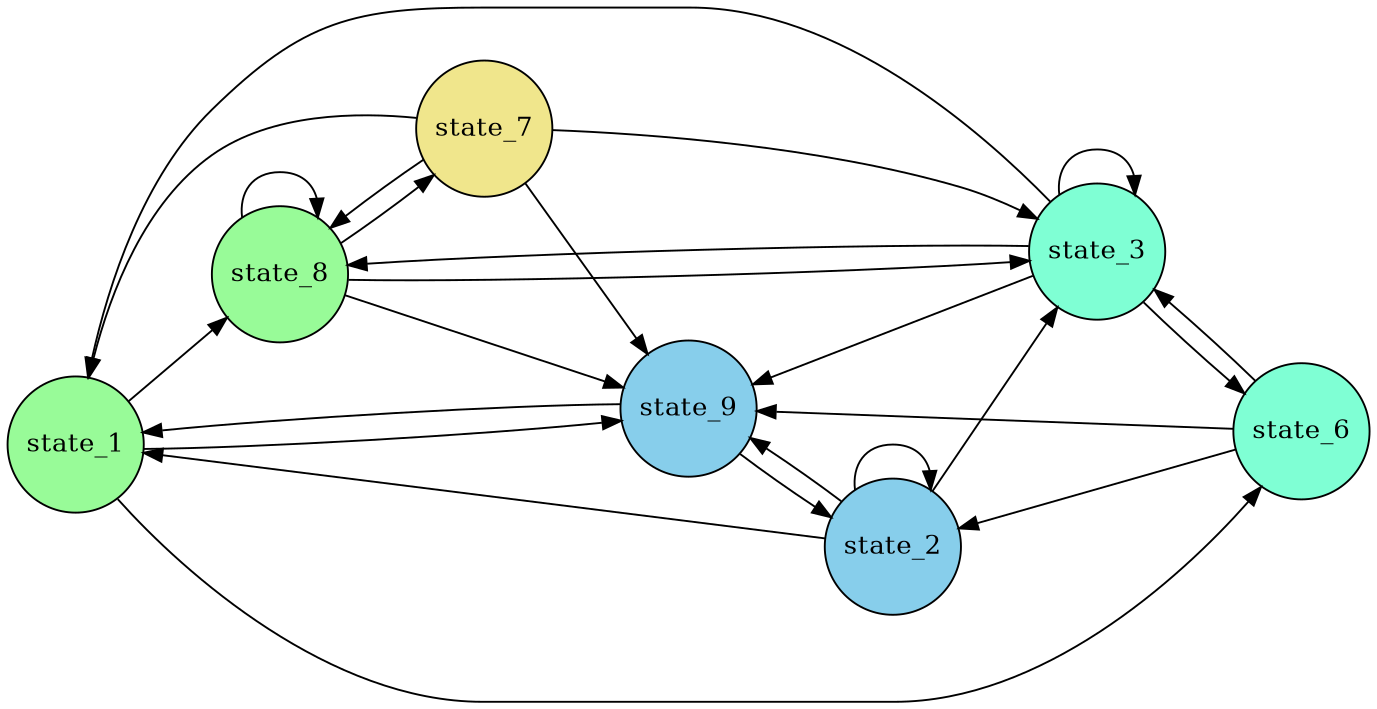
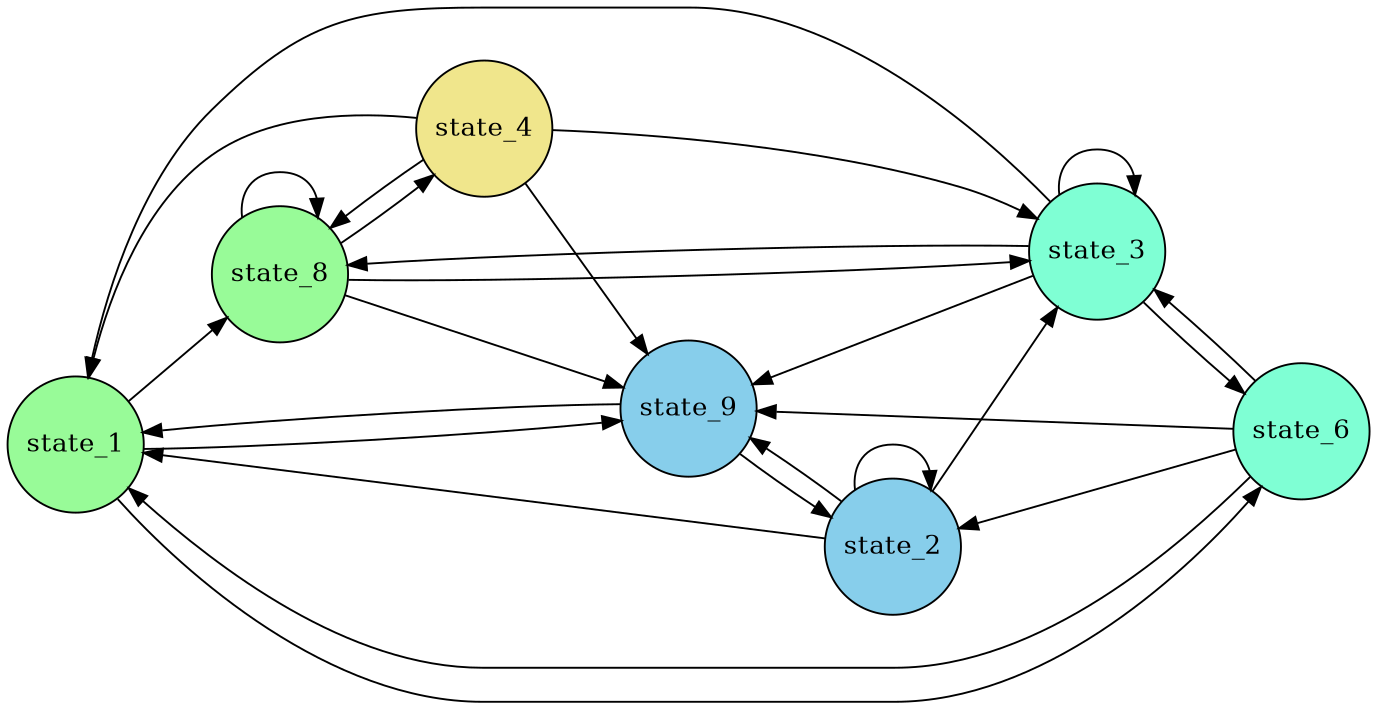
node "state_7": label "state_7" -> "state_4"
edge "state_6" -> "state_1": added
